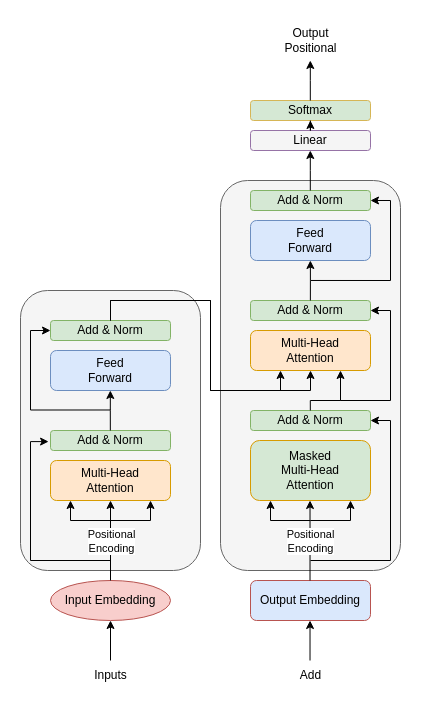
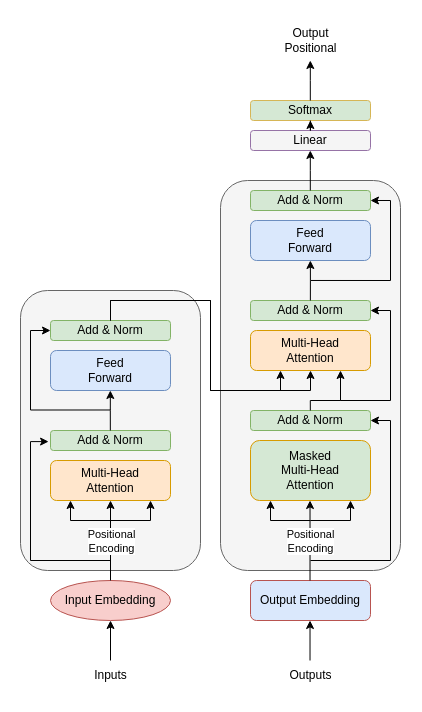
node "Add": label "Add" -> "Outputs"
